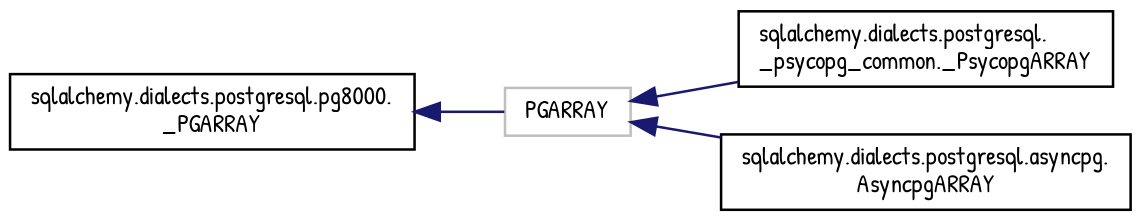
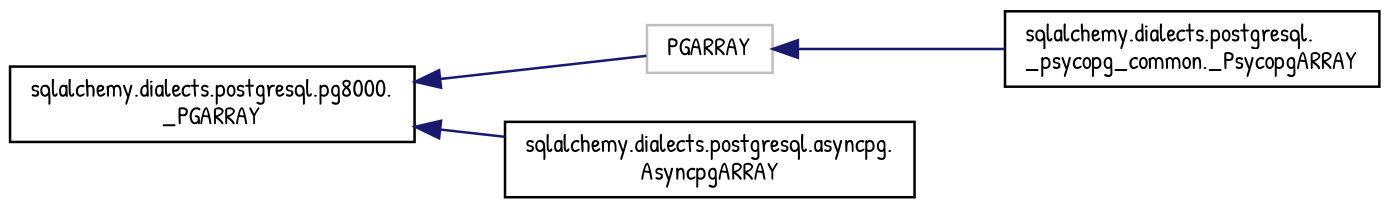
edge "sqlalchemy.dialects.postgresql.asyncpg. AsyncpgARRAY" -> "PGARRAY": now "sqlalchemy.dialects.postgresql.asyncpg. AsyncpgARRAY" -> "sqlalchemy.dialects.postgresql.pg8000. _PGARRAY"
